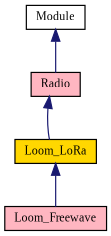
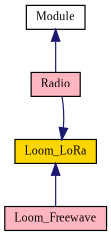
edge "Loom_LoRa" -> "Radio": reversed
